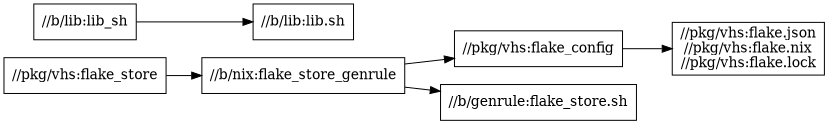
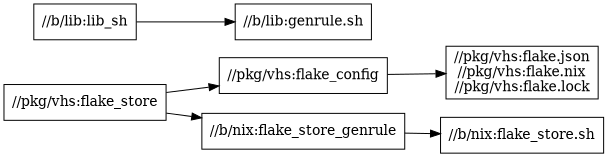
node "//b/lib:lib.sh": label "//b/lib:lib.sh" -> "//b/lib:genrule.sh"
edge "//b/nix:flake_store_genrule" -> "//pkg/vhs:flake_config": now "//pkg/vhs:flake_store" -> "//pkg/vhs:flake_config"
node "//b/genrule:flake_store.sh": label "//b/genrule:flake_store.sh" -> "//b/nix:flake_store.sh"
